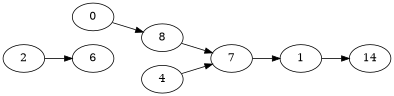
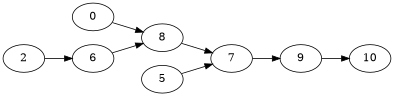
edge "6" -> "8": added
node "1": label "1" -> "9"
node "14": label "14" -> "10"
node "4": label "4" -> "5"
